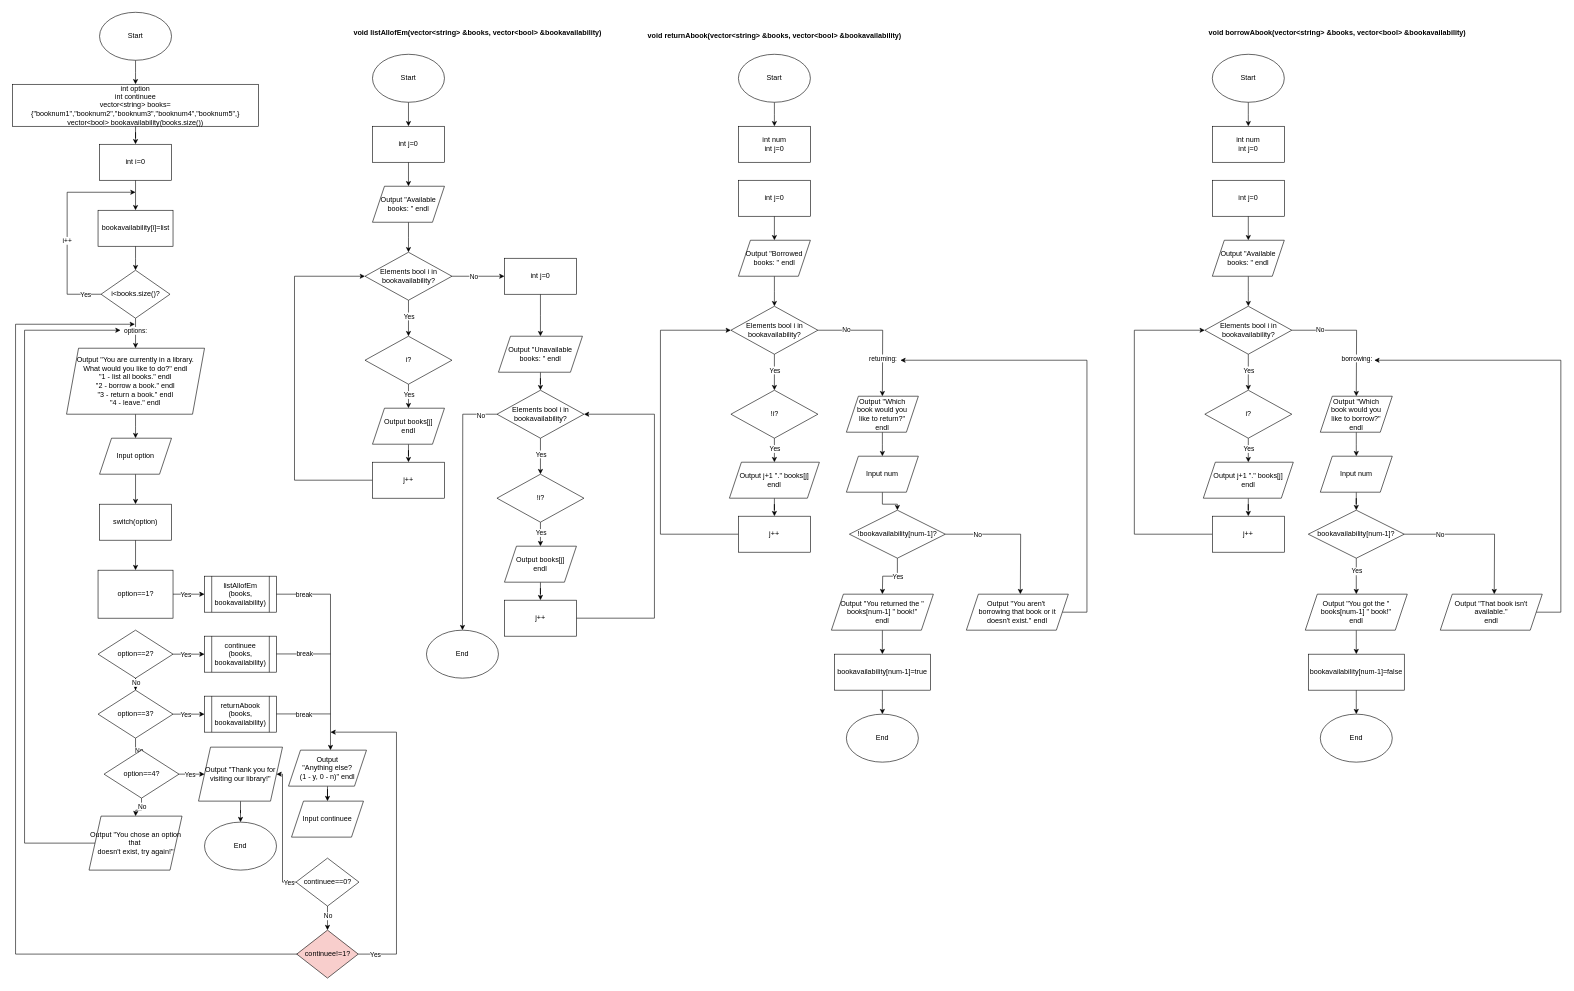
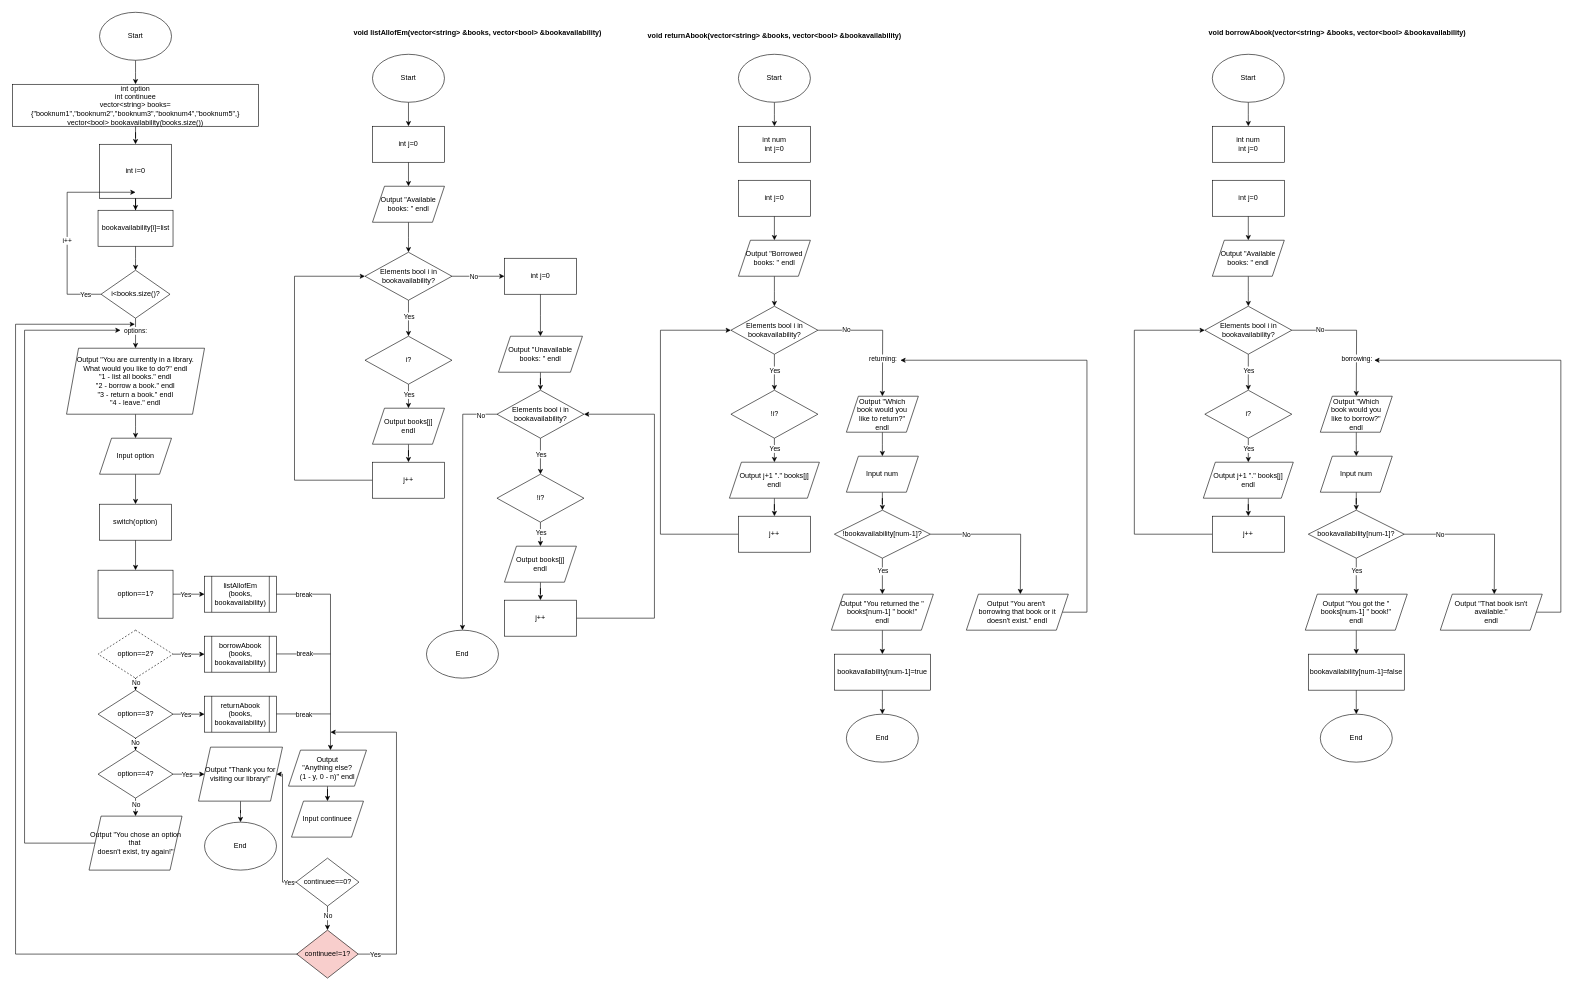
node "int i=0": size 72x36 -> 72x54
node "!bookavailability[num-1]?": moved (897, 534) -> (882, 534)
node "option==2?": style solid -> dashed
node "continuee (books, bookavailability)": label "continuee (books, bookavailability)" -> "borrowAbook (books, bookavailability)"
node "option==4?": moved (141, 774) -> (135, 774)
